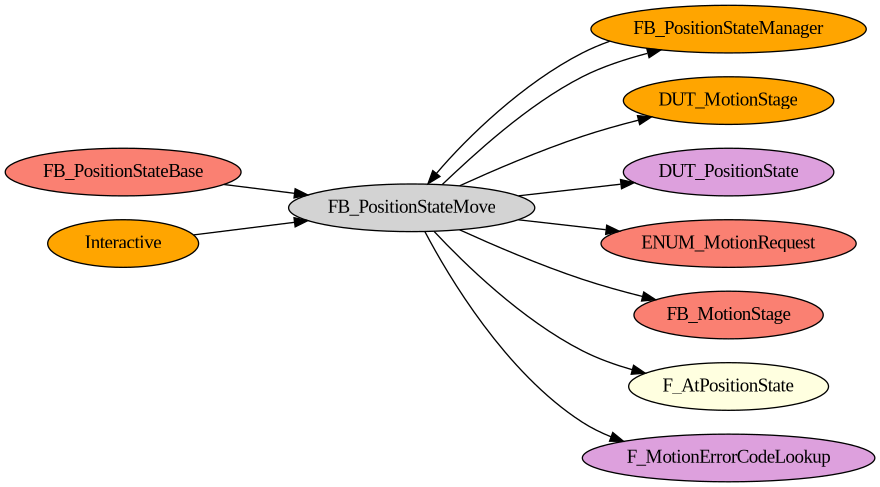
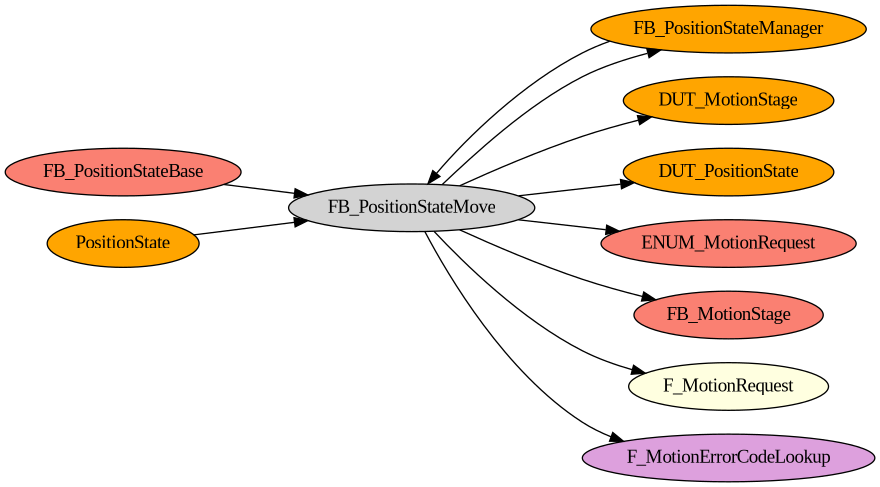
node "DUT_PositionState": fillcolor plum -> orange
node "Interactive": label "Interactive" -> "PositionState"
node "F_AtPositionState": label "F_AtPositionState" -> "F_MotionRequest"
